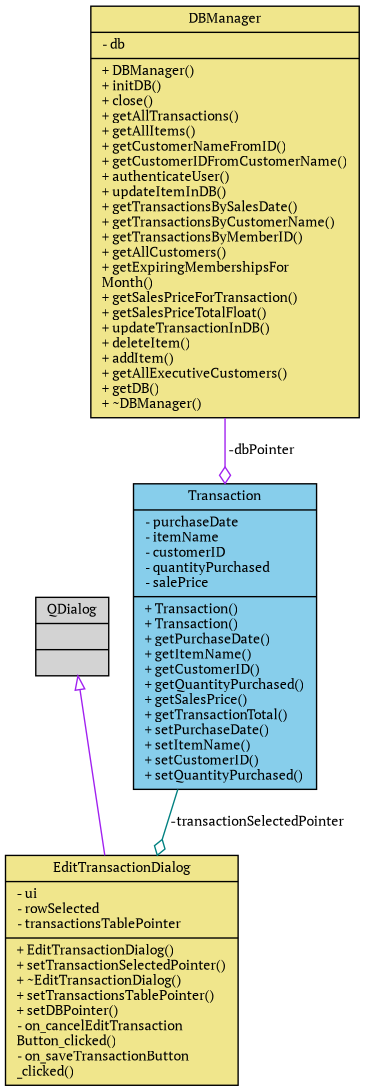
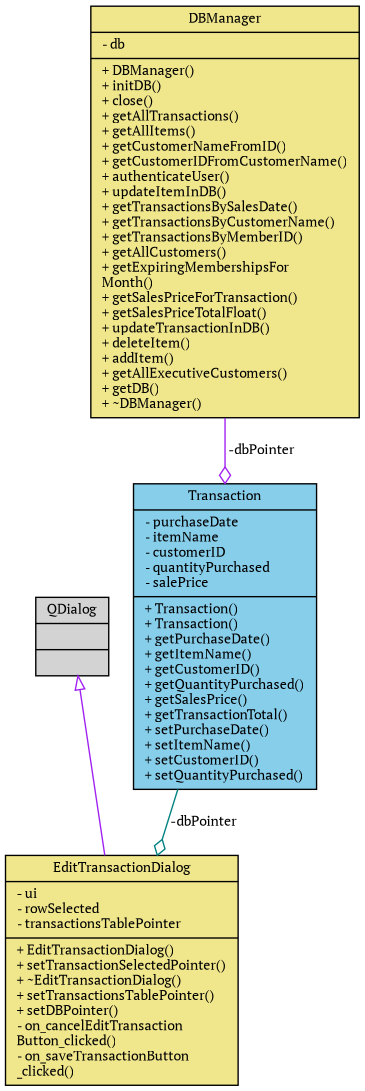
edge "Transaction" -> "EditTransactionDialog": label " -transactionSelectedPointer" -> " -dbPointer"
